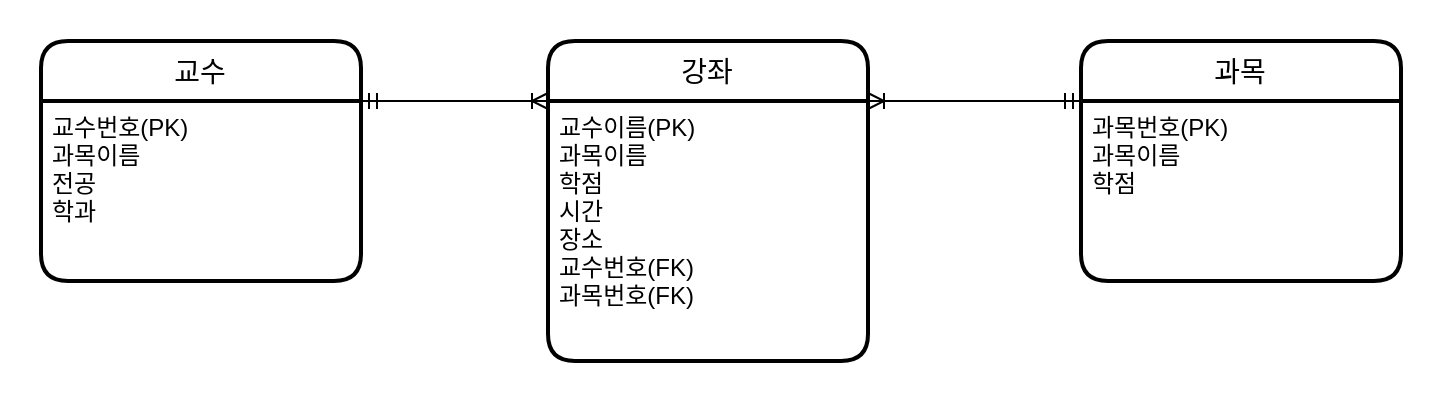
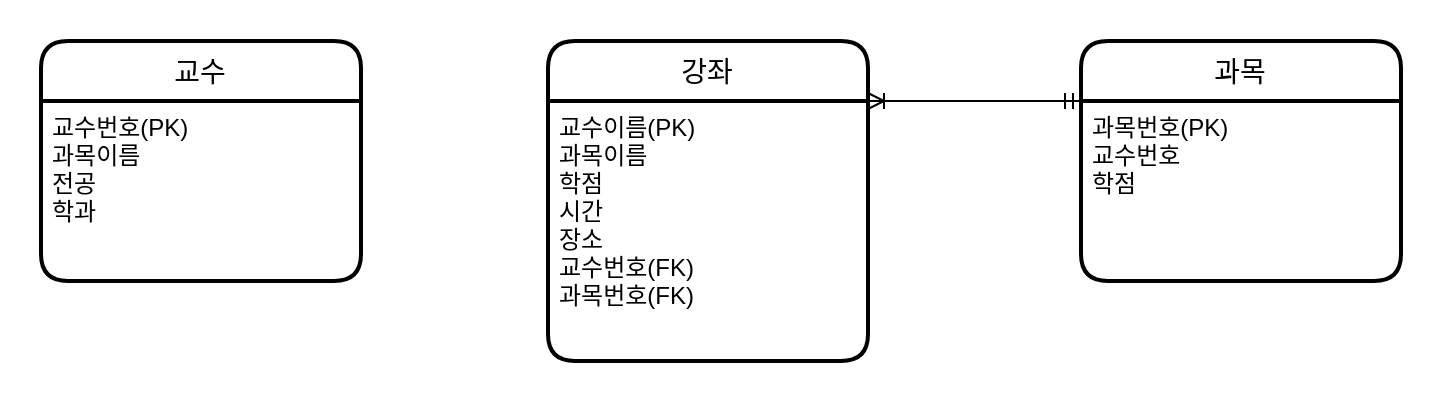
edge "교수번호(PK) 과목이름 전공 학과" -- "교수이름(PK) 과목이름 학점 시간 장소 교수번호(FK) 과목번호(FK)": removed
node "과목번호(PK) 과목이름 학점": label "과목번호(PK) 과목이름 학점" -> "과목번호(PK) 교수번호 학점"
